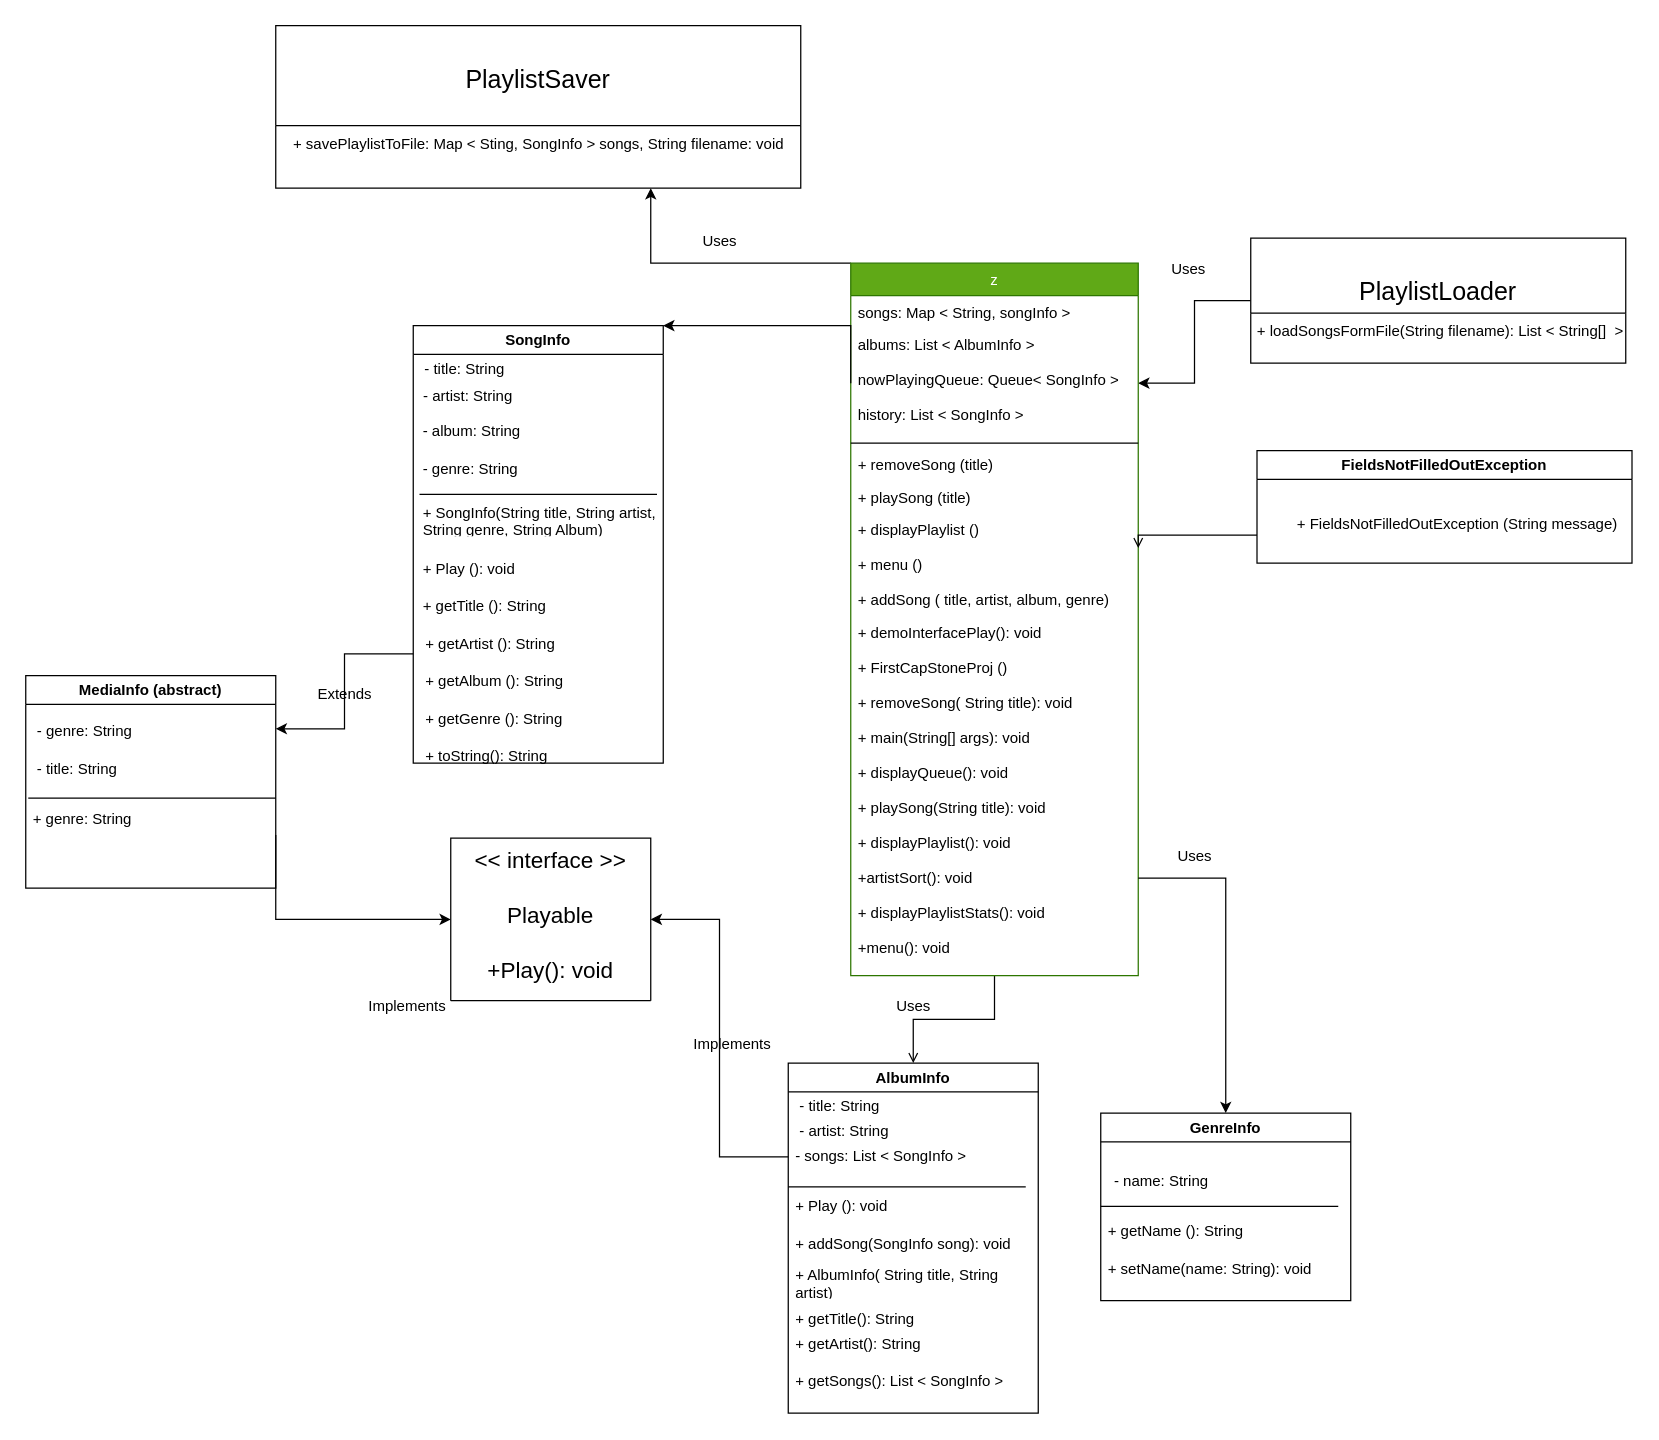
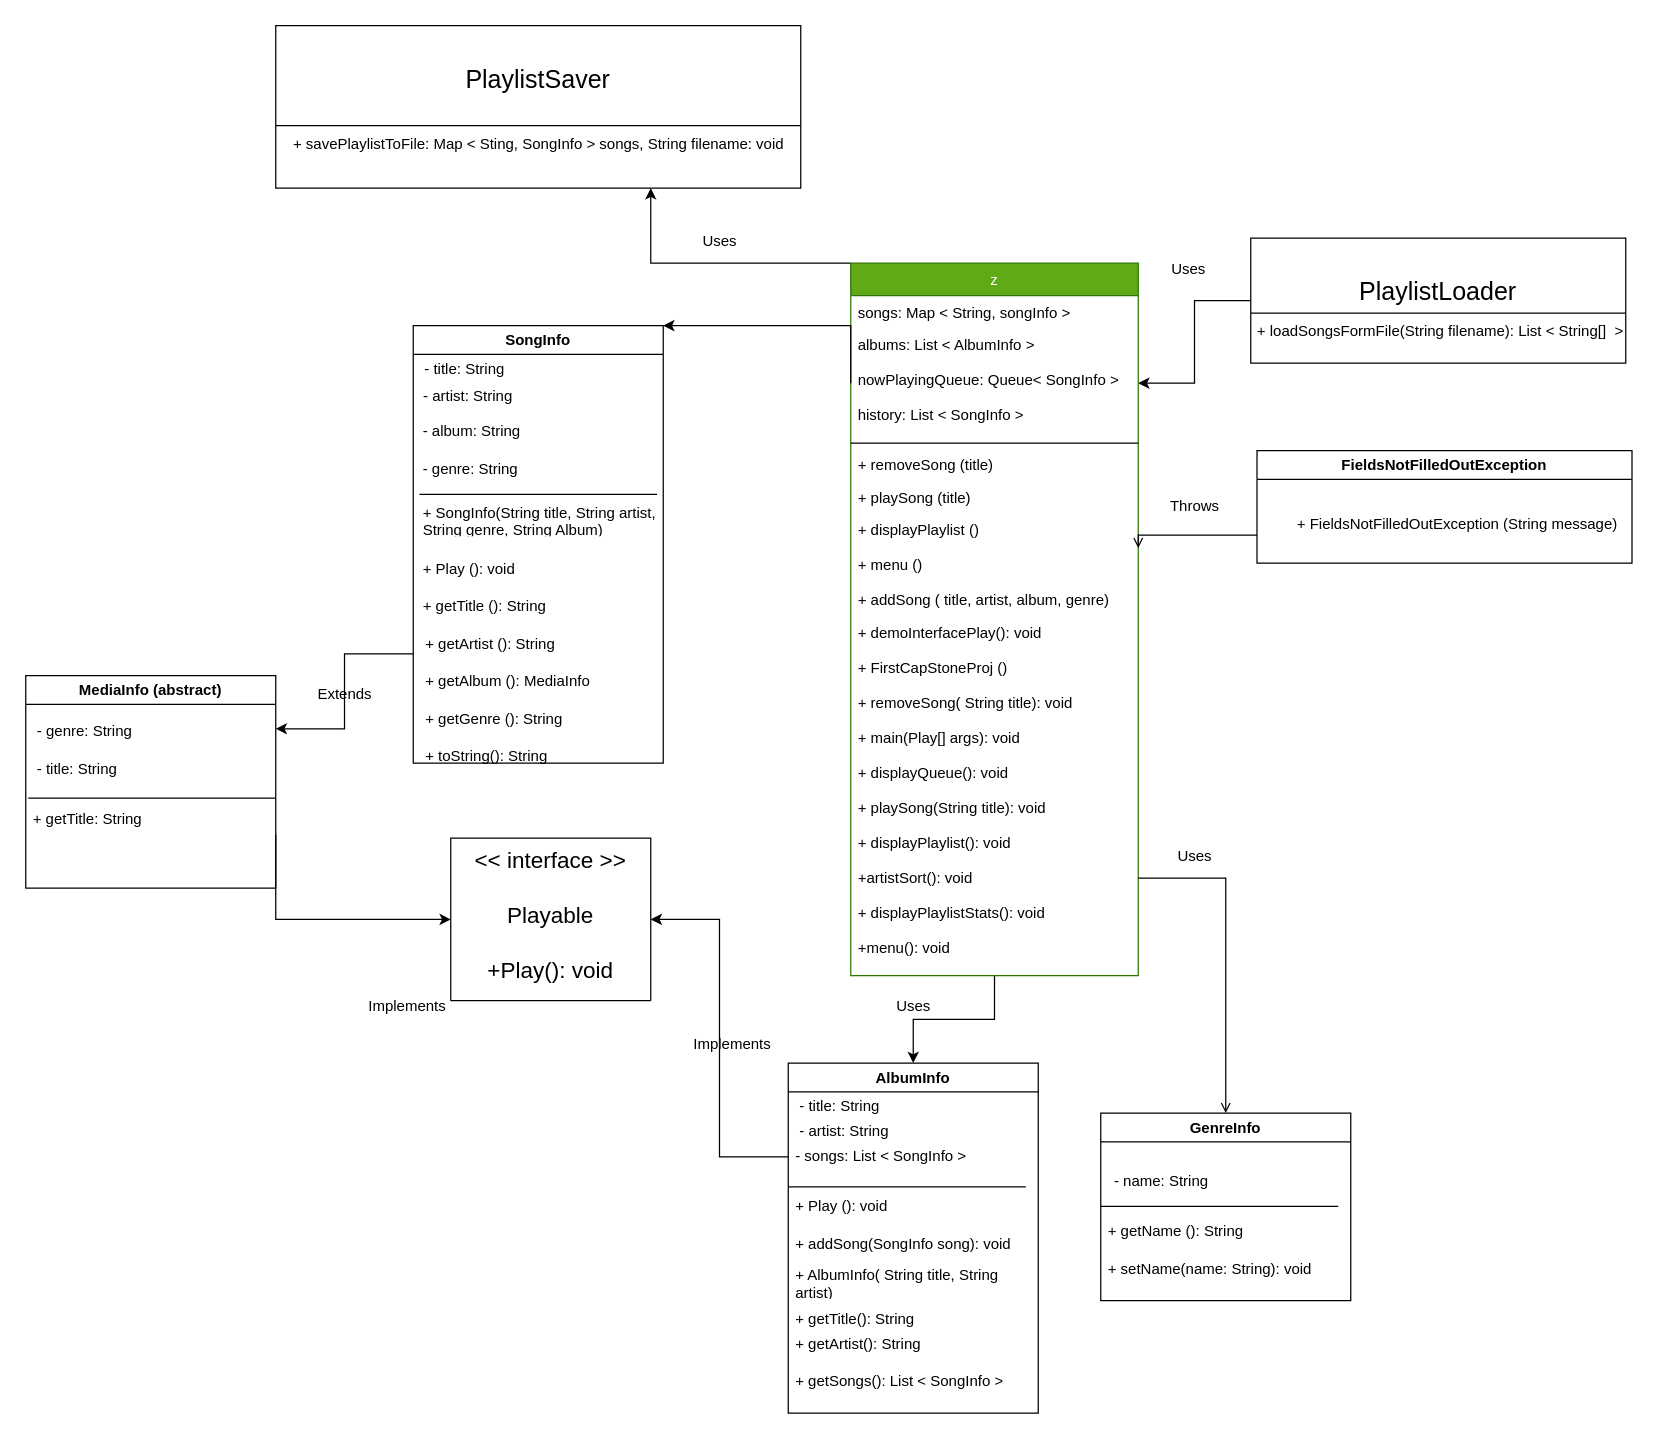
node "Throws": added
node "+ getAlbum (): String": label "+ getAlbum (): String" -> "+ getAlbum (): MediaInfo"
node "+ main(String[] args): void": label "+ main(String[] args): void" -> "+ main(Play[] args): void"
node "+ genre: String": label "+ genre: String" -> "+ getTitle: String"
edge "z" -> "AlbumInfo": arrowhead open -> classic
edge "+artistSort(): void" -> "GenreInfo": arrowhead classic -> open
